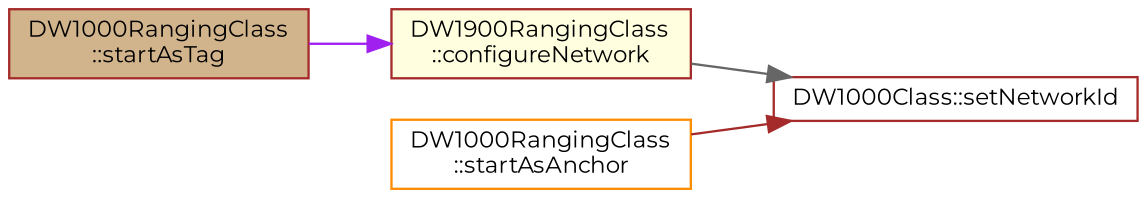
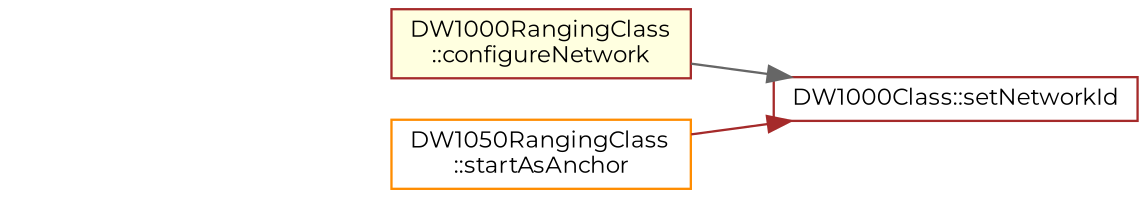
node "DW1000RangingClass ::startAsTag": removed
node "DW1900RangingClass ::configureNetwork": label "DW1900RangingClass ::configureNetwork" -> "DW1000RangingClass ::configureNetwork"
node "DW1000RangingClass ::startAsAnchor": label "DW1000RangingClass ::startAsAnchor" -> "DW1050RangingClass ::startAsAnchor"
